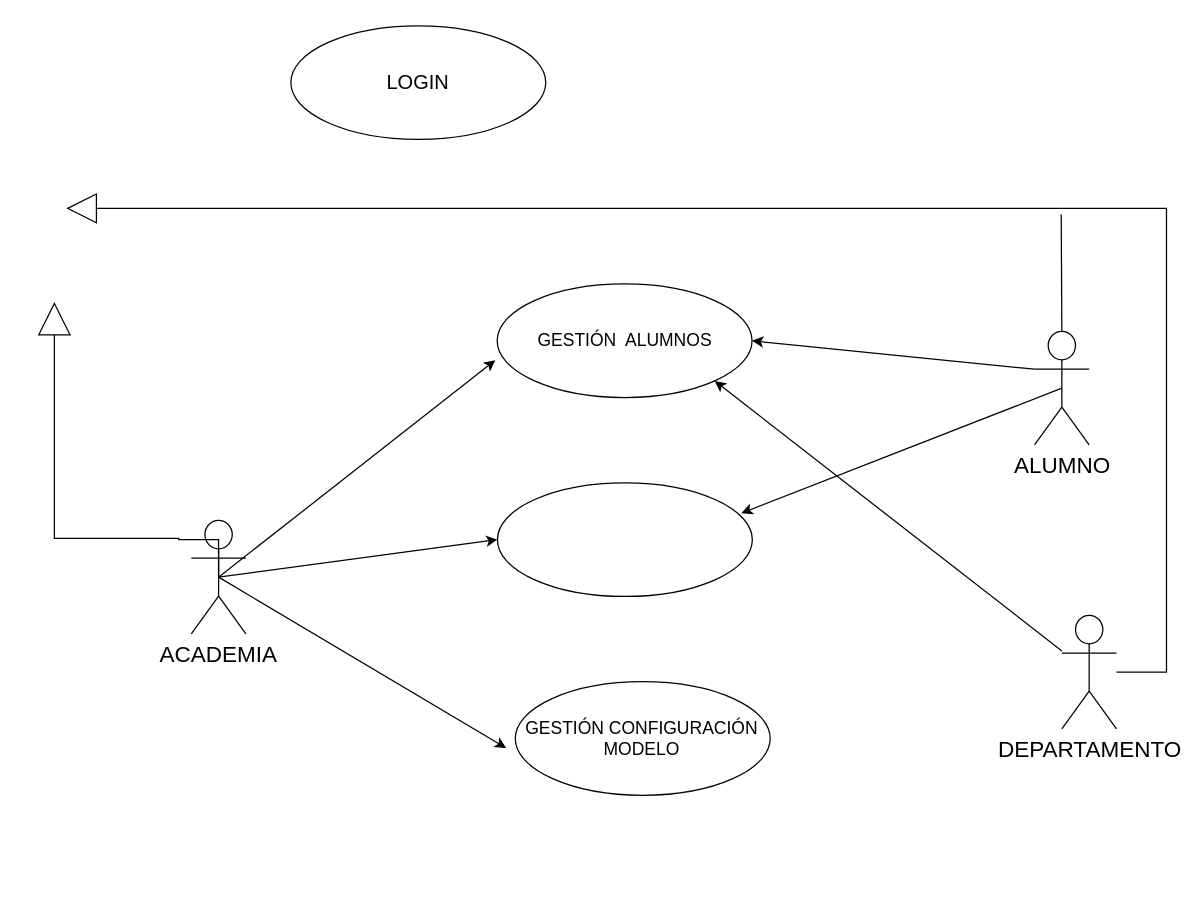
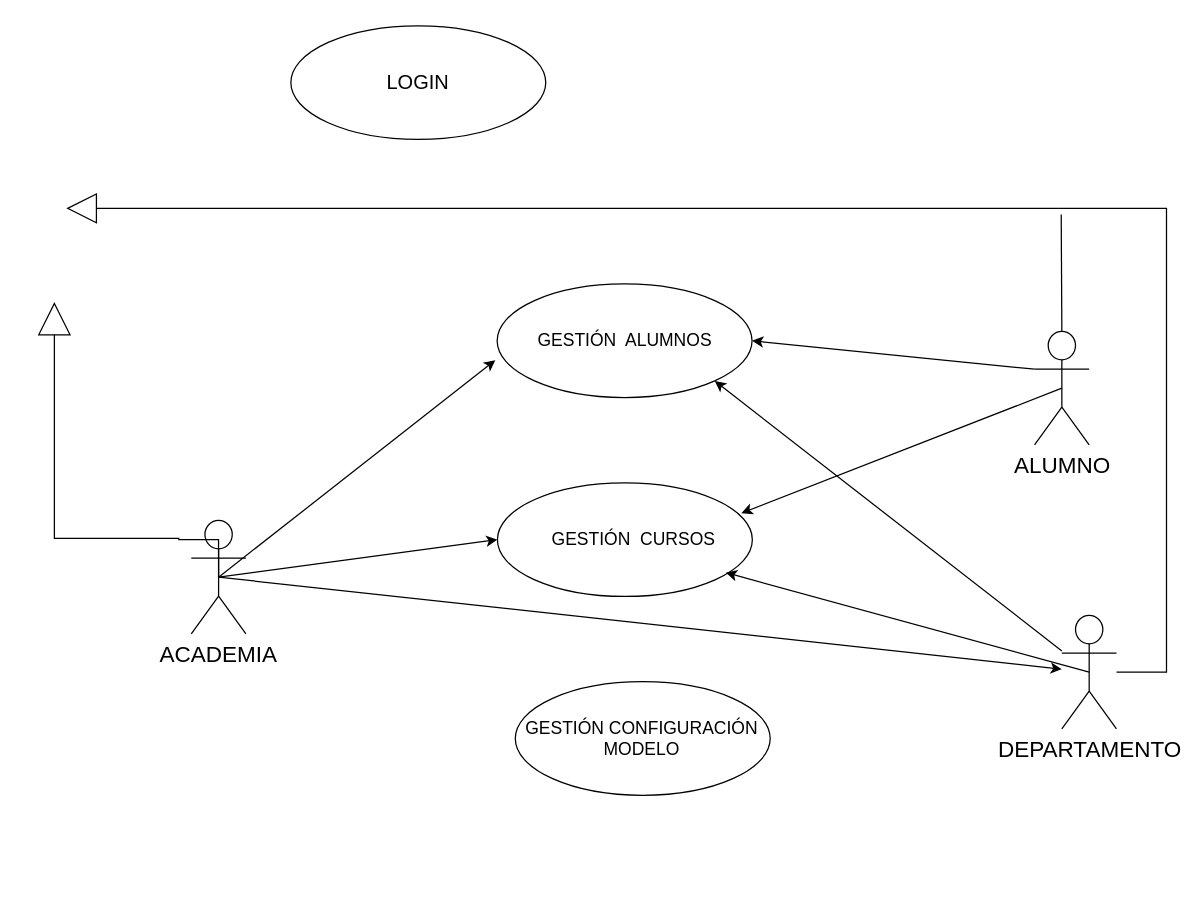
node "GESTIÓN CURSOS": added
edge "DEPARTAMENTO" -> "GESTIÓN CURSOS": added
edge "ACADEMIA" -> "GESTIÓN CONFIGURACIÓN MODELO": now "ACADEMIA" -> "DEPARTAMENTO"
